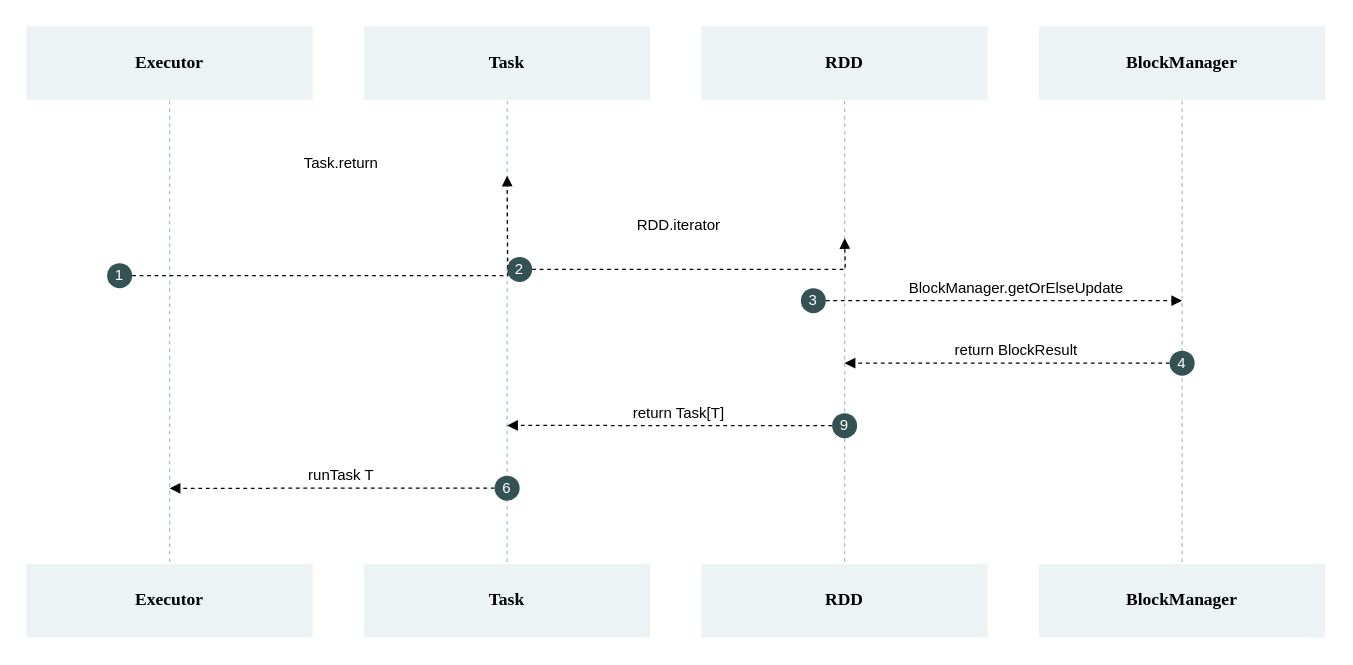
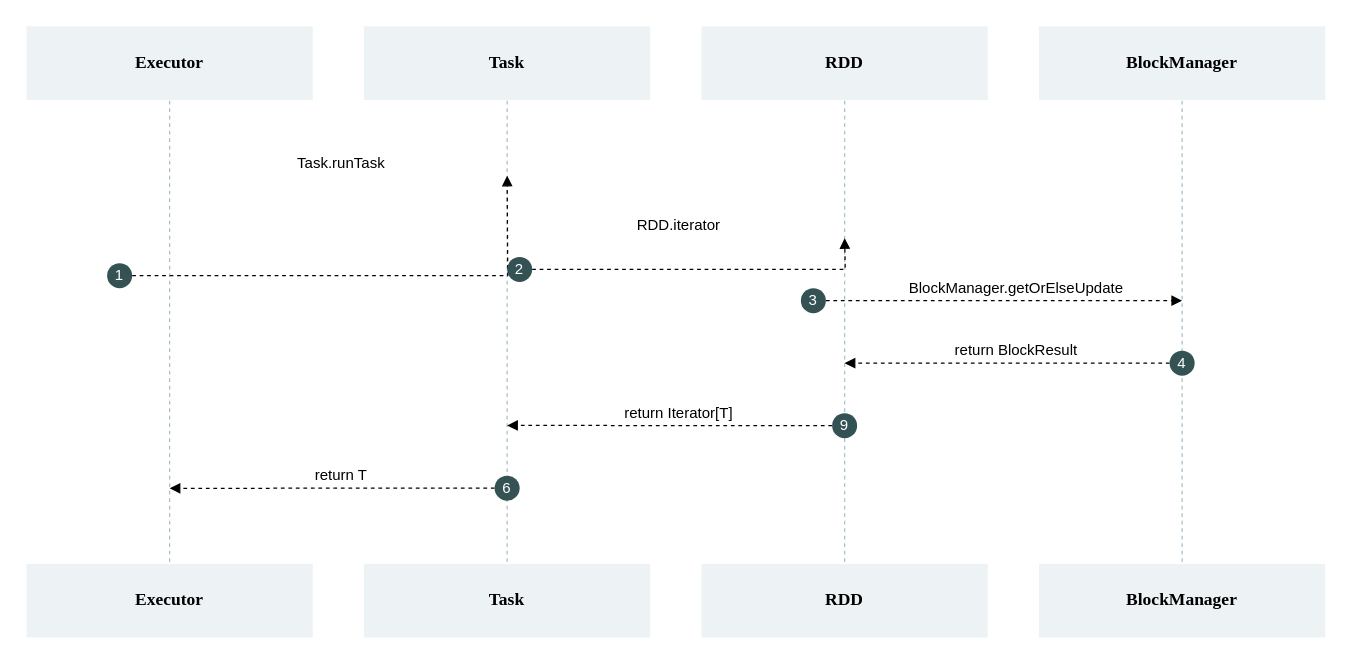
node "Task.return": label "Task.return" -> "Task.runTask"
node "return Task[T]": label "return Task[T]" -> "return Iterator[T]"
node "runTask T": label "runTask T" -> "return T"
